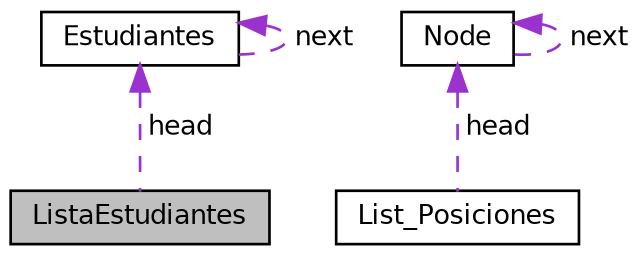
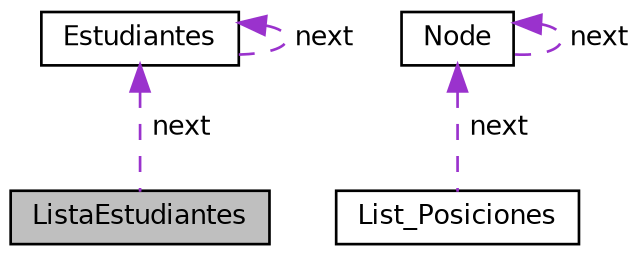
edge "ListaEstudiantes" -> "Estudiantes": label " head" -> " next"
edge "List_Posiciones" -> "Node": label " head" -> " next"
